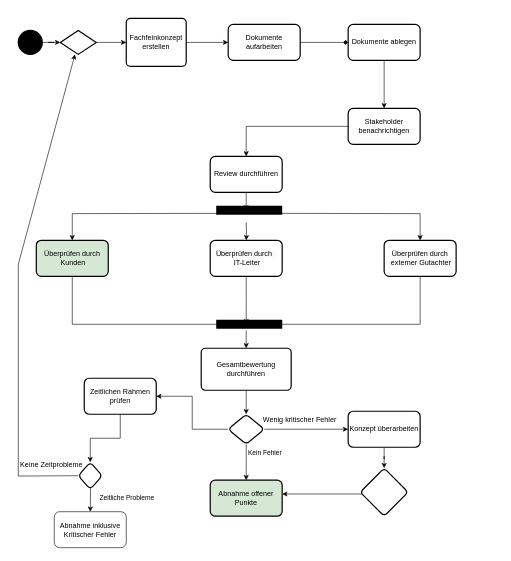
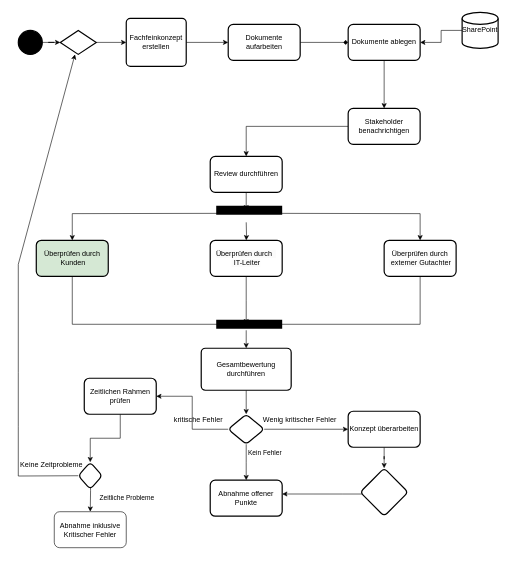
edge "SharePoint" -> "Dokumente ablegen": added
node "SharePoint": added
node "kritische Fehler": added
node "Abnahme offener Punkte": fillcolor #d5e8d4 -> #ffffff
